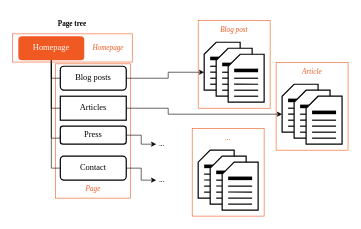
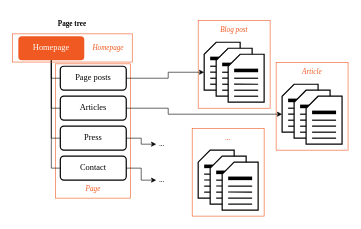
node "Blog posts": label "Blog posts" -> "Page posts"
node "Articles": shape rectangle -> rounded rectangle
node "Press": size 66x18 -> 66x24
